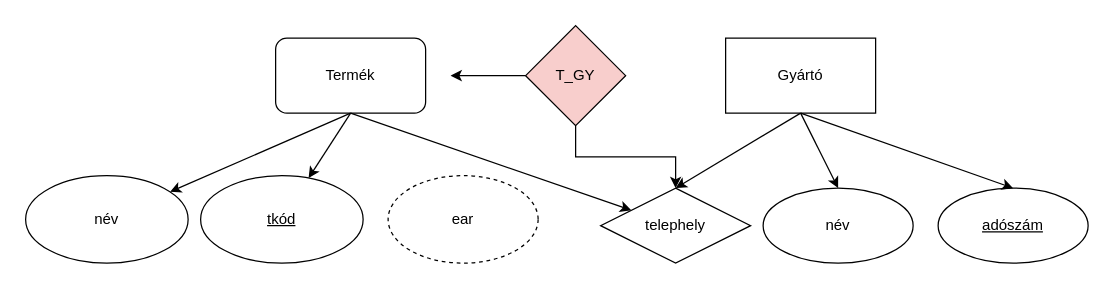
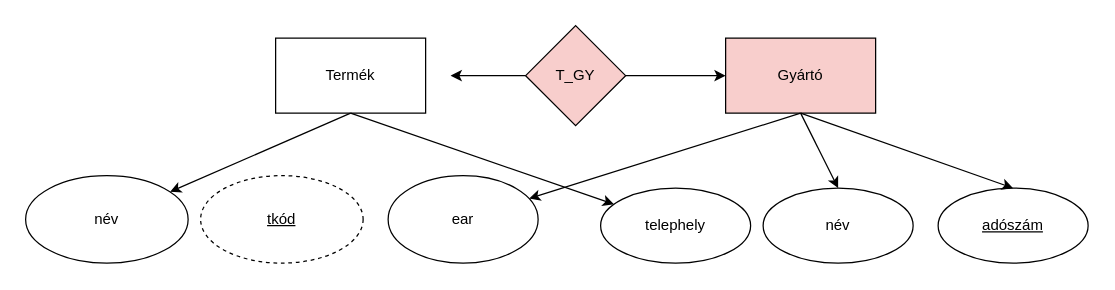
node "Termék": shape rounded rectangle -> rectangle
node "Gyártó": fillcolor #ffffff -> #f8cecc
edge "Termék" -> "tkód": removed
edge "Gyártó" -> "telephely": now "Gyártó" -> "ear"
edge "T_GY" -> "telephely": now "T_GY" -> "Gyártó"
node "tkód": style solid -> dashed
node "ear": style dashed -> solid
node "telephely": shape diamond -> ellipse
